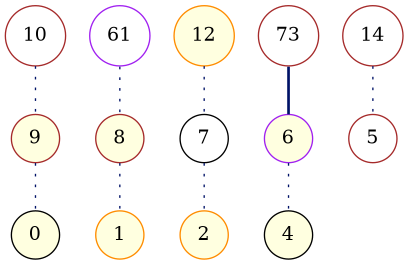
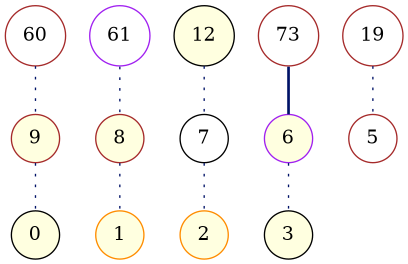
node "10": label "10" -> "60"
node "12": color darkorange -> black
node "14": label "14" -> "19"
node "4": label "4" -> "3"
